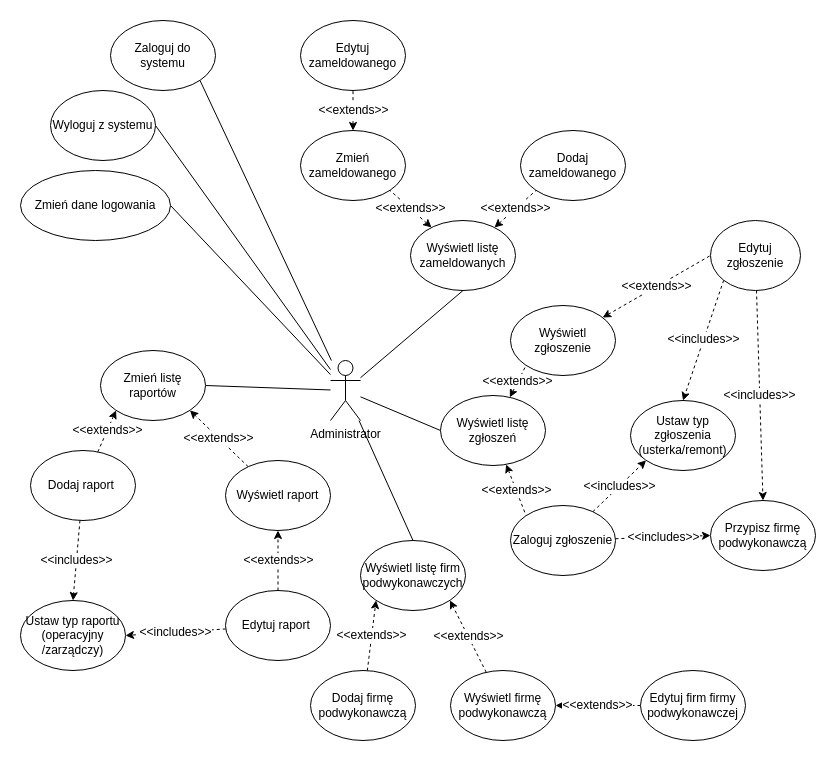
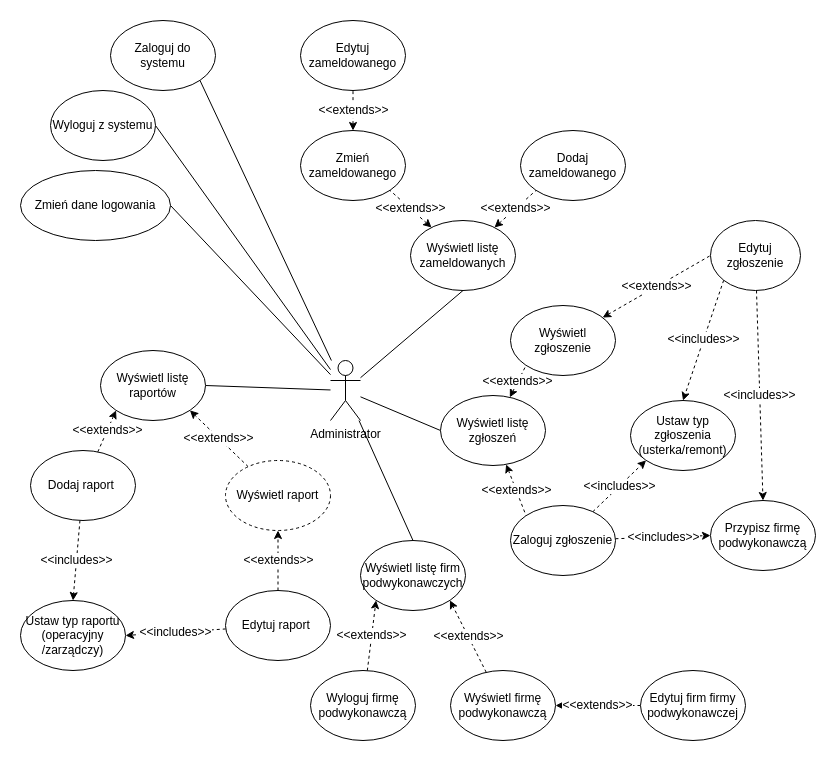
node "Zmień listę raportów": label "Zmień listę raportów" -> "Wyświetl listę raportów"
node "Wyświetl raport": style solid -> dashed
node "Dodaj firmę podwykonawczą": label "Dodaj firmę podwykonawczą" -> "Wyloguj firmę podwykonawczą"
